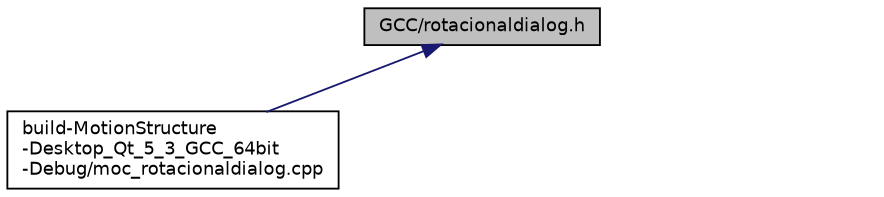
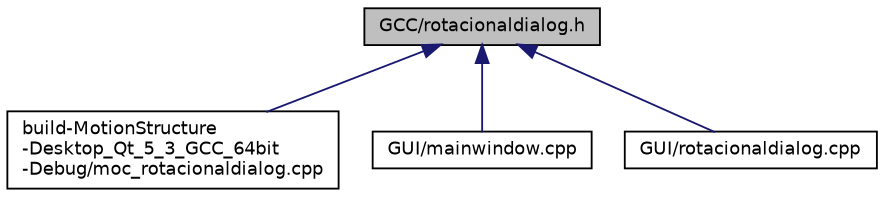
node "GUI/mainwindow.cpp": added
node "GUI/rotacionaldialog.cpp": added
